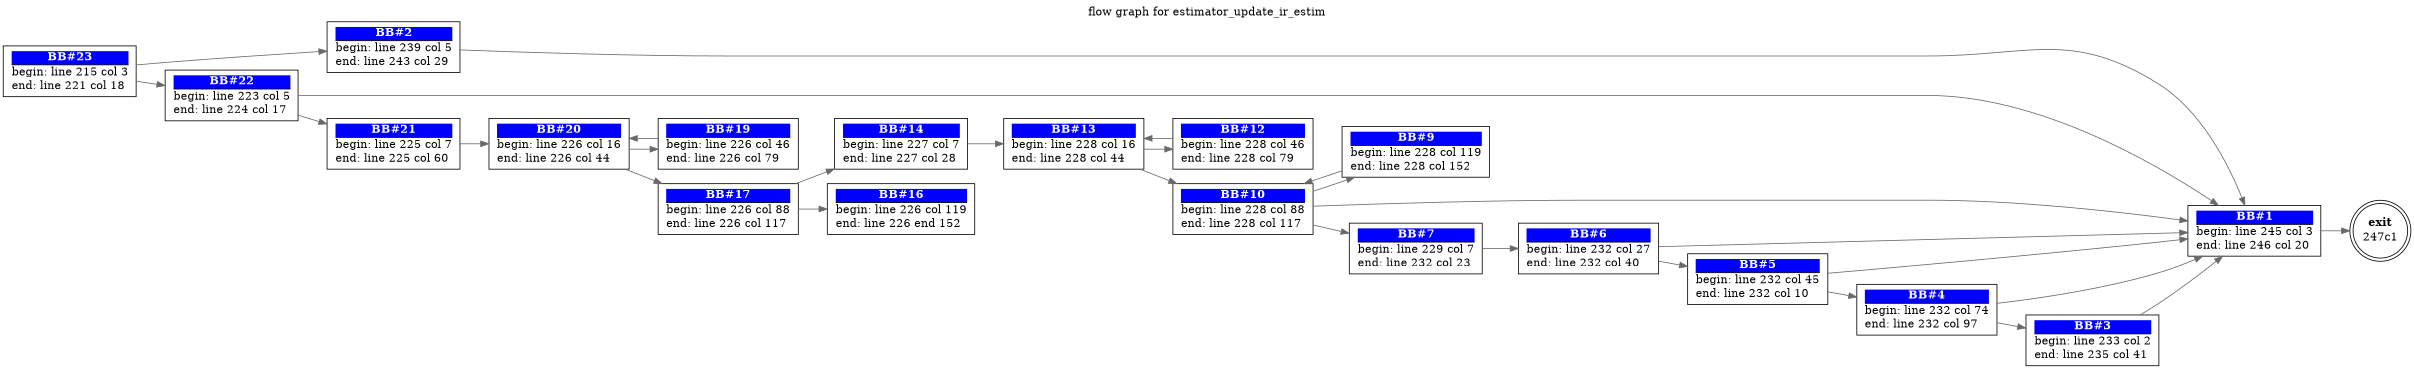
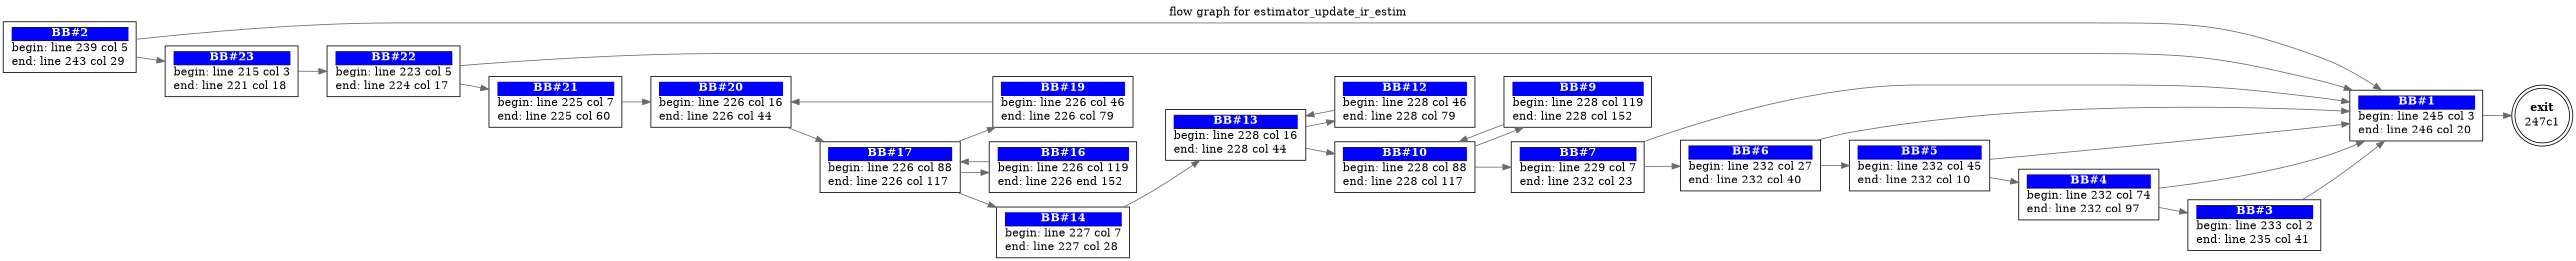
edge "BB#23" -> "BB#2": reversed
edge "BB#20" -> "BB#19": now "BB#17" -> "BB#19"
edge "BB#16" -> "BB#17": added
edge "BB#10" -> "BB#1": now "BB#7" -> "BB#1"
